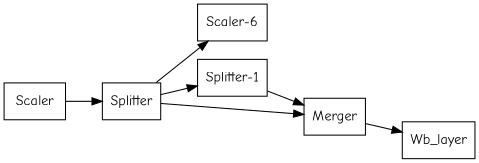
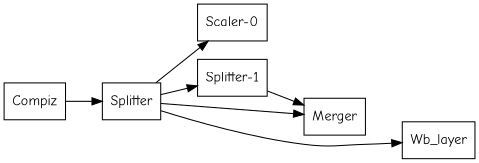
node "Scaler-6": label "Scaler-6" -> "Scaler-0"
node "Scaler": label "Scaler" -> "Compiz"
edge "Merger" -> "Wb_layer": now "Splitter" -> "Wb_layer"
